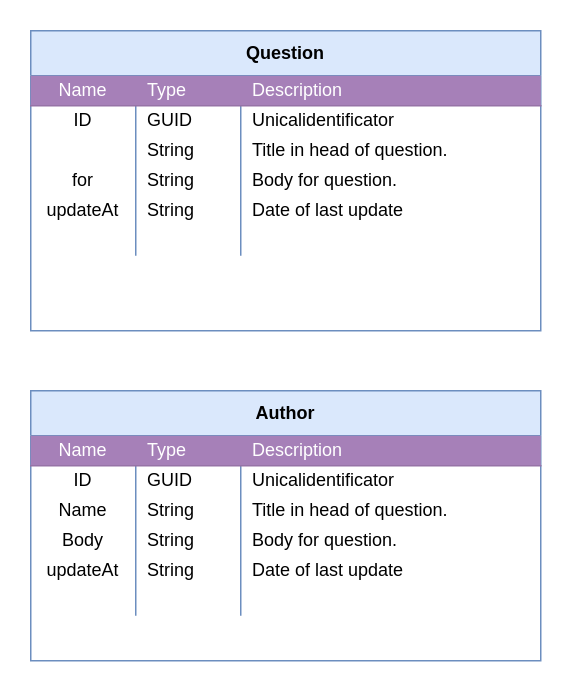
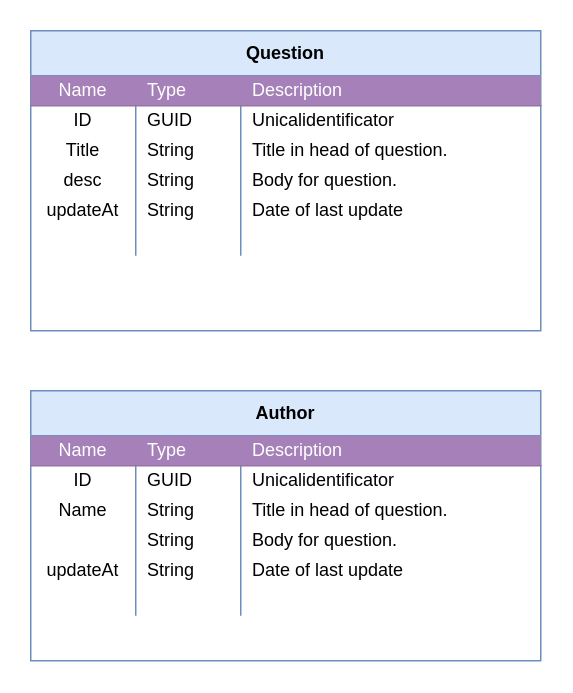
node "Title": added
node "for": label "for" -> "desc"
node "Body": removed
